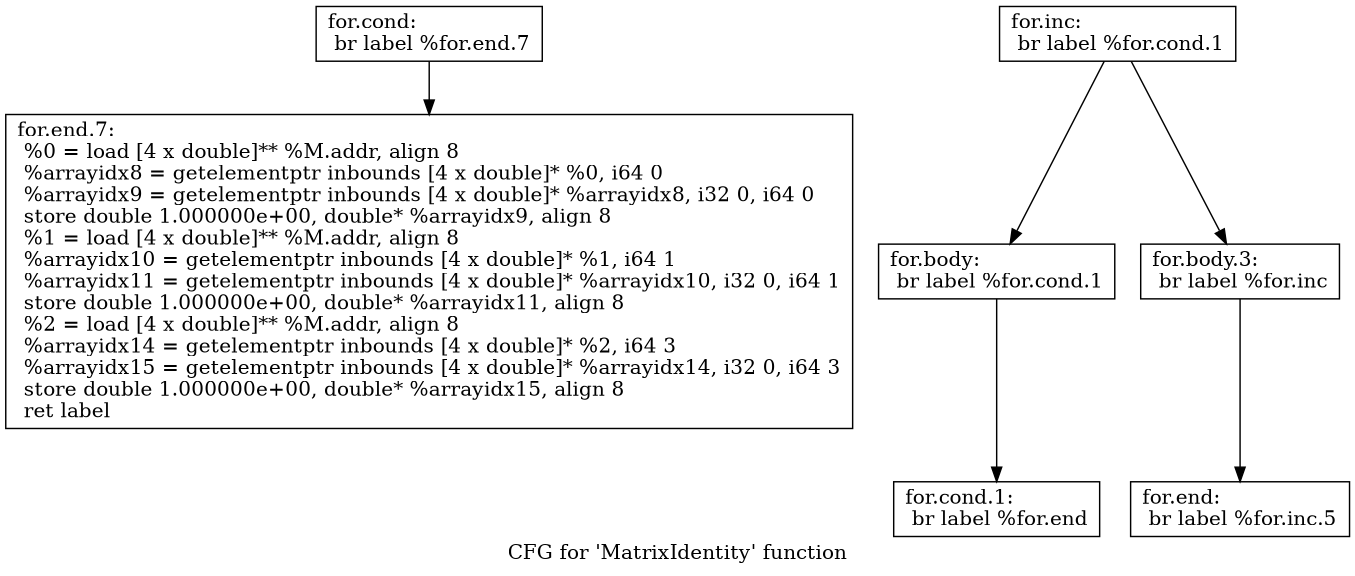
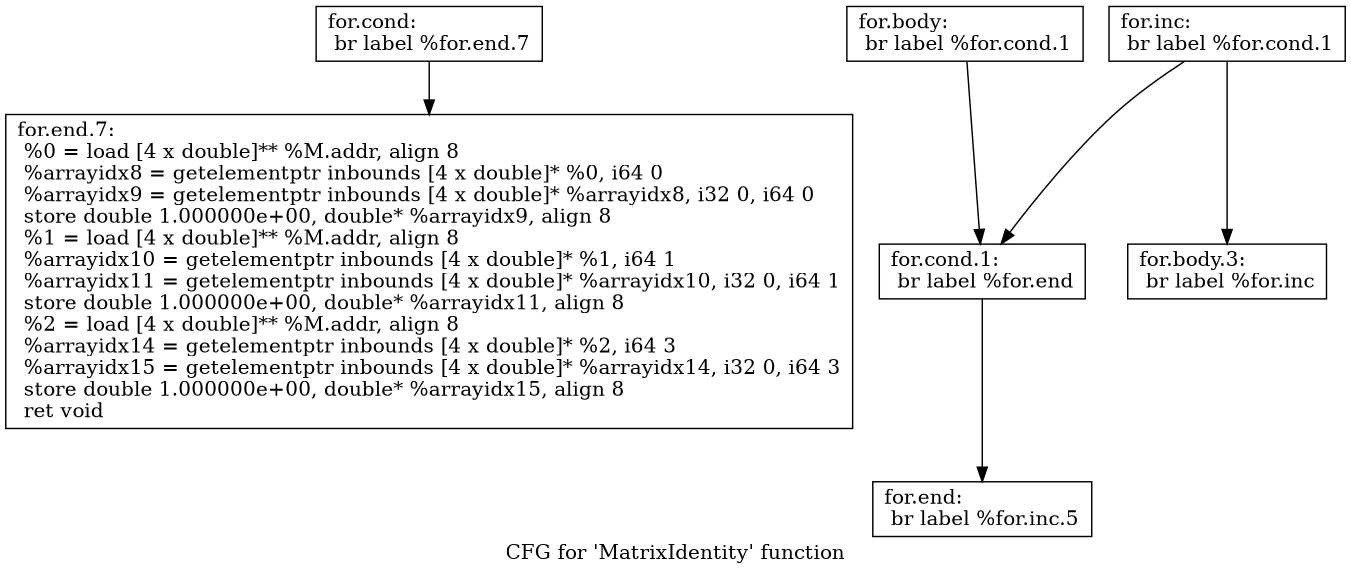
edge "for.inc:" -> "for.body:": now "for.inc:" -> "for.cond.1:"
edge "for.body.3:" -> "for.end:": now "for.cond.1:" -> "for.end:"
node "for.end.7:": text "ret label" -> "ret void"
